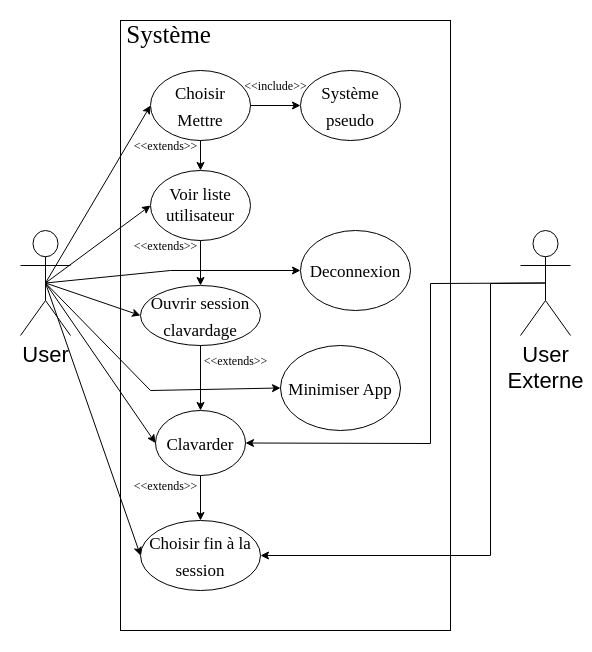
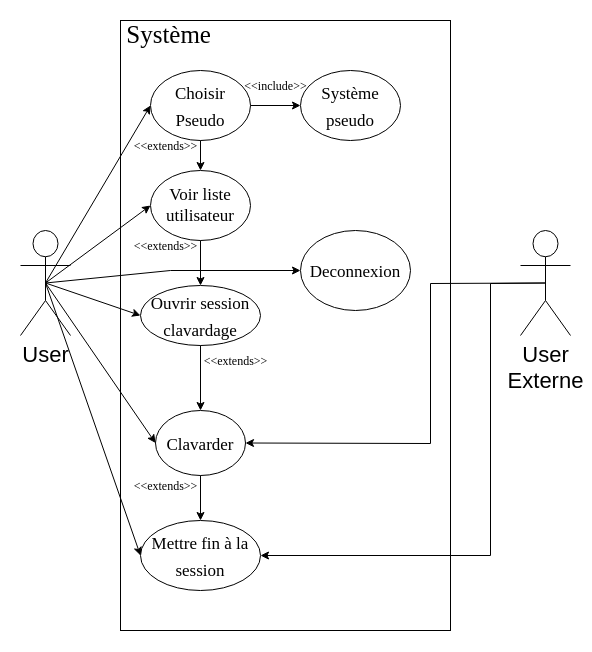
node "Choisir Mettre": label "Choisir Mettre" -> "Choisir Pseudo"
edge "User" -> "Minimiser App": removed
node "Minimiser App": removed
node "Choisir fin à la session": label "Choisir fin à la session" -> "Mettre fin à la session"
